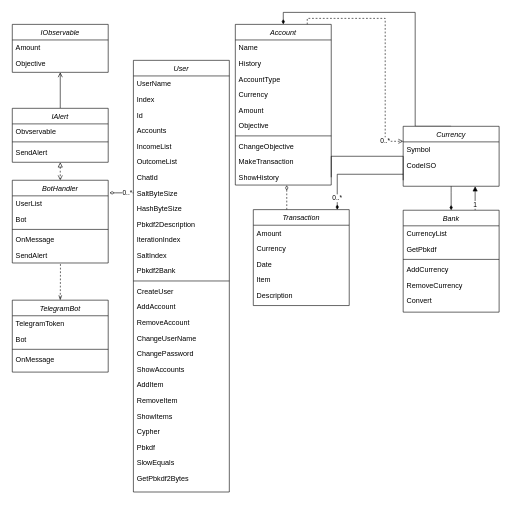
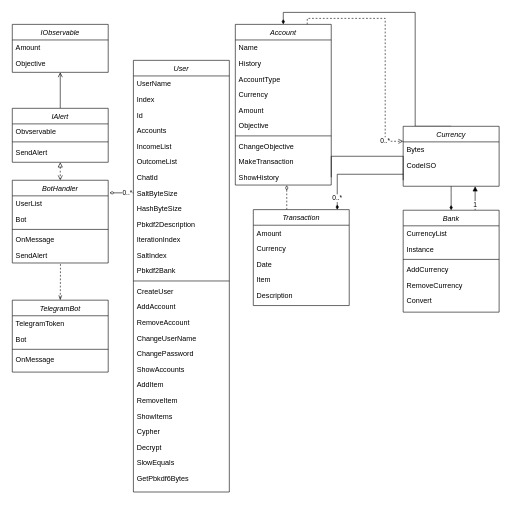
node "Symbol": label "Symbol" -> "Bytes"
node "GetPbkdf": label "GetPbkdf" -> "Instance"
node "Pbkdf": label "Pbkdf" -> "Decrypt"
node "GetPbkdf2Bytes": label "GetPbkdf2Bytes" -> "GetPbkdf6Bytes"
